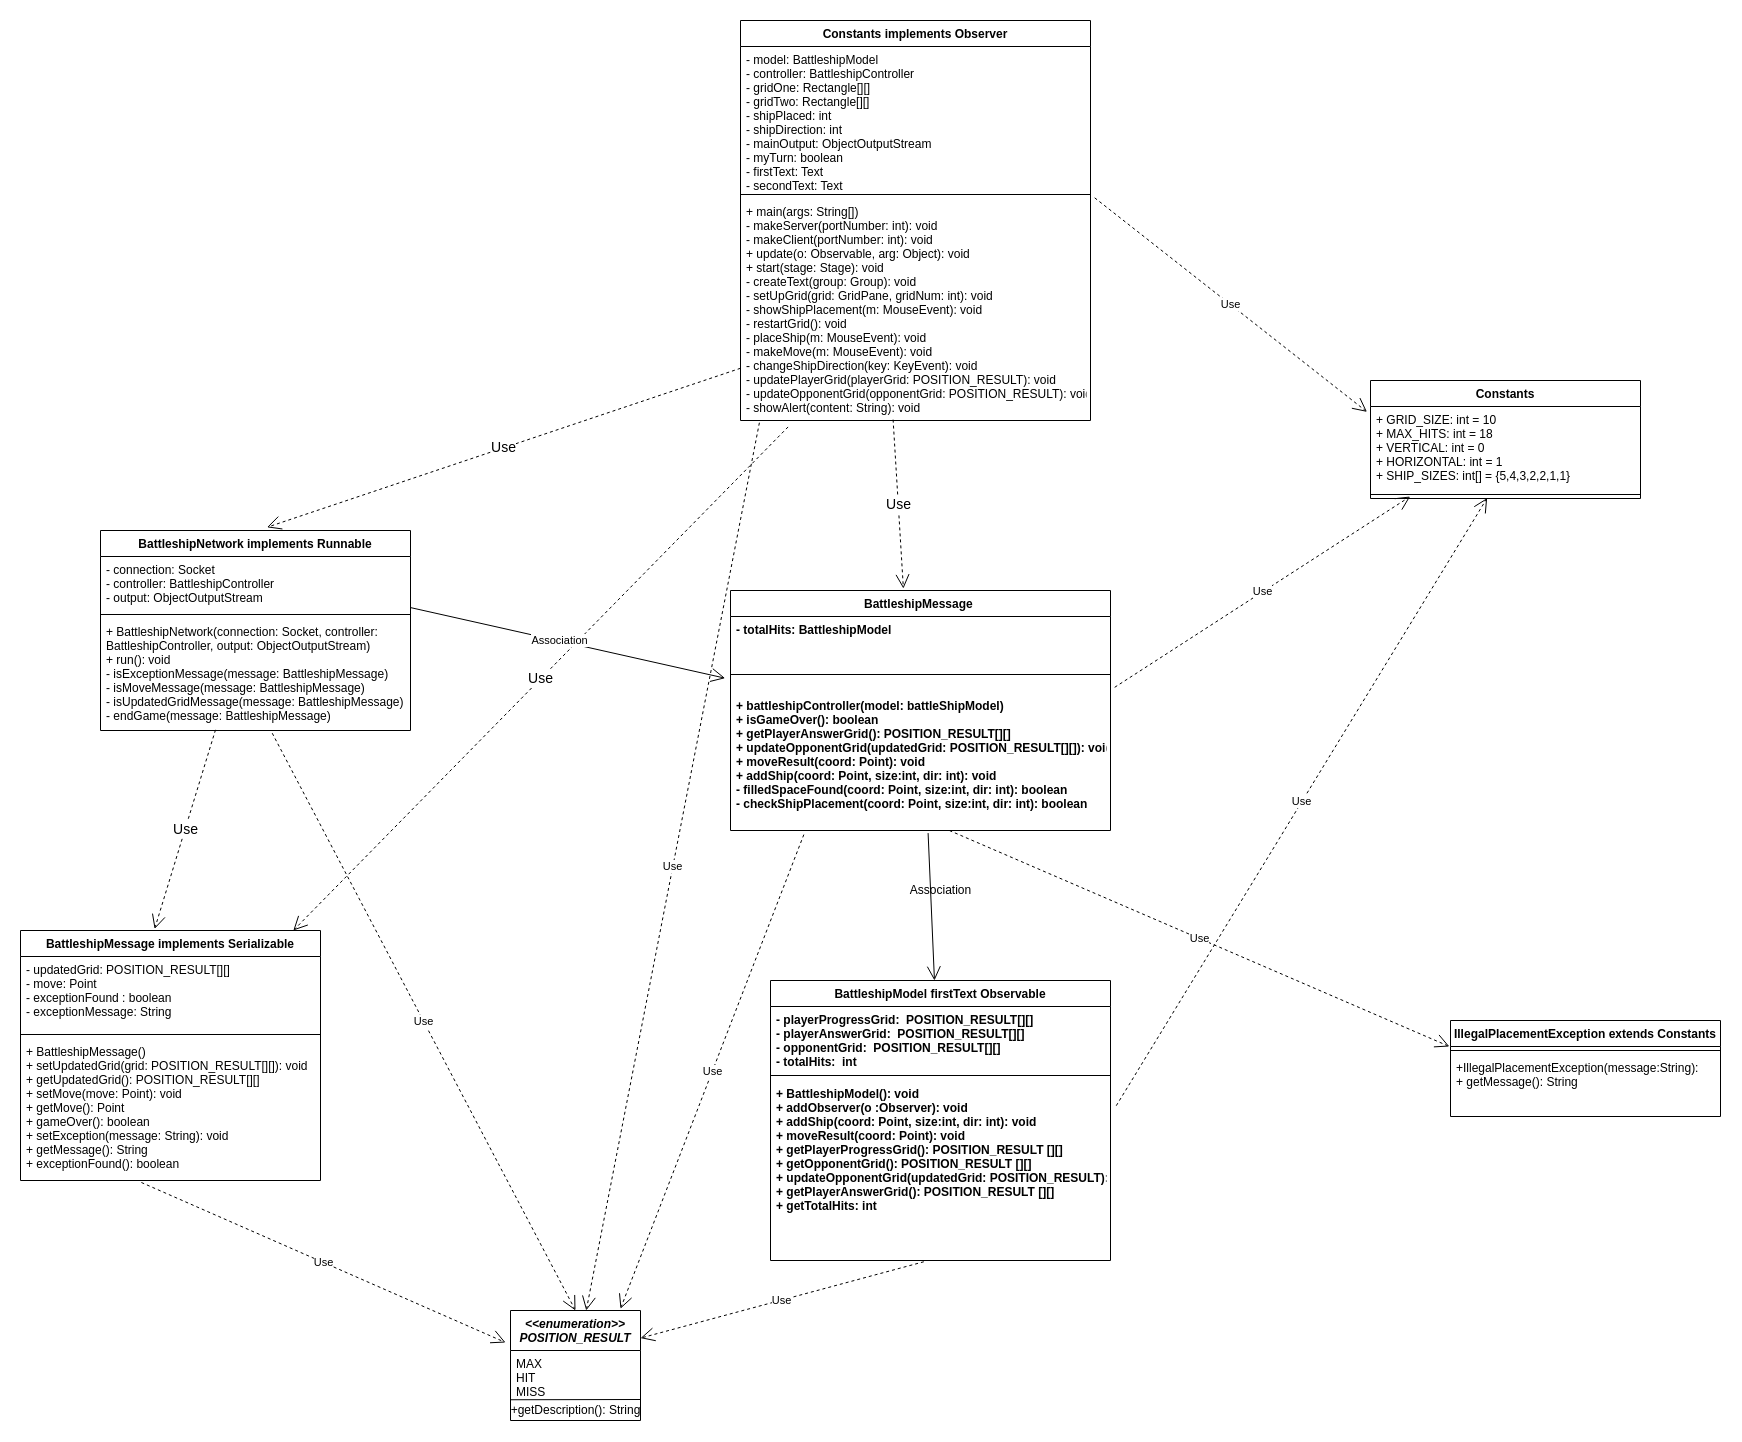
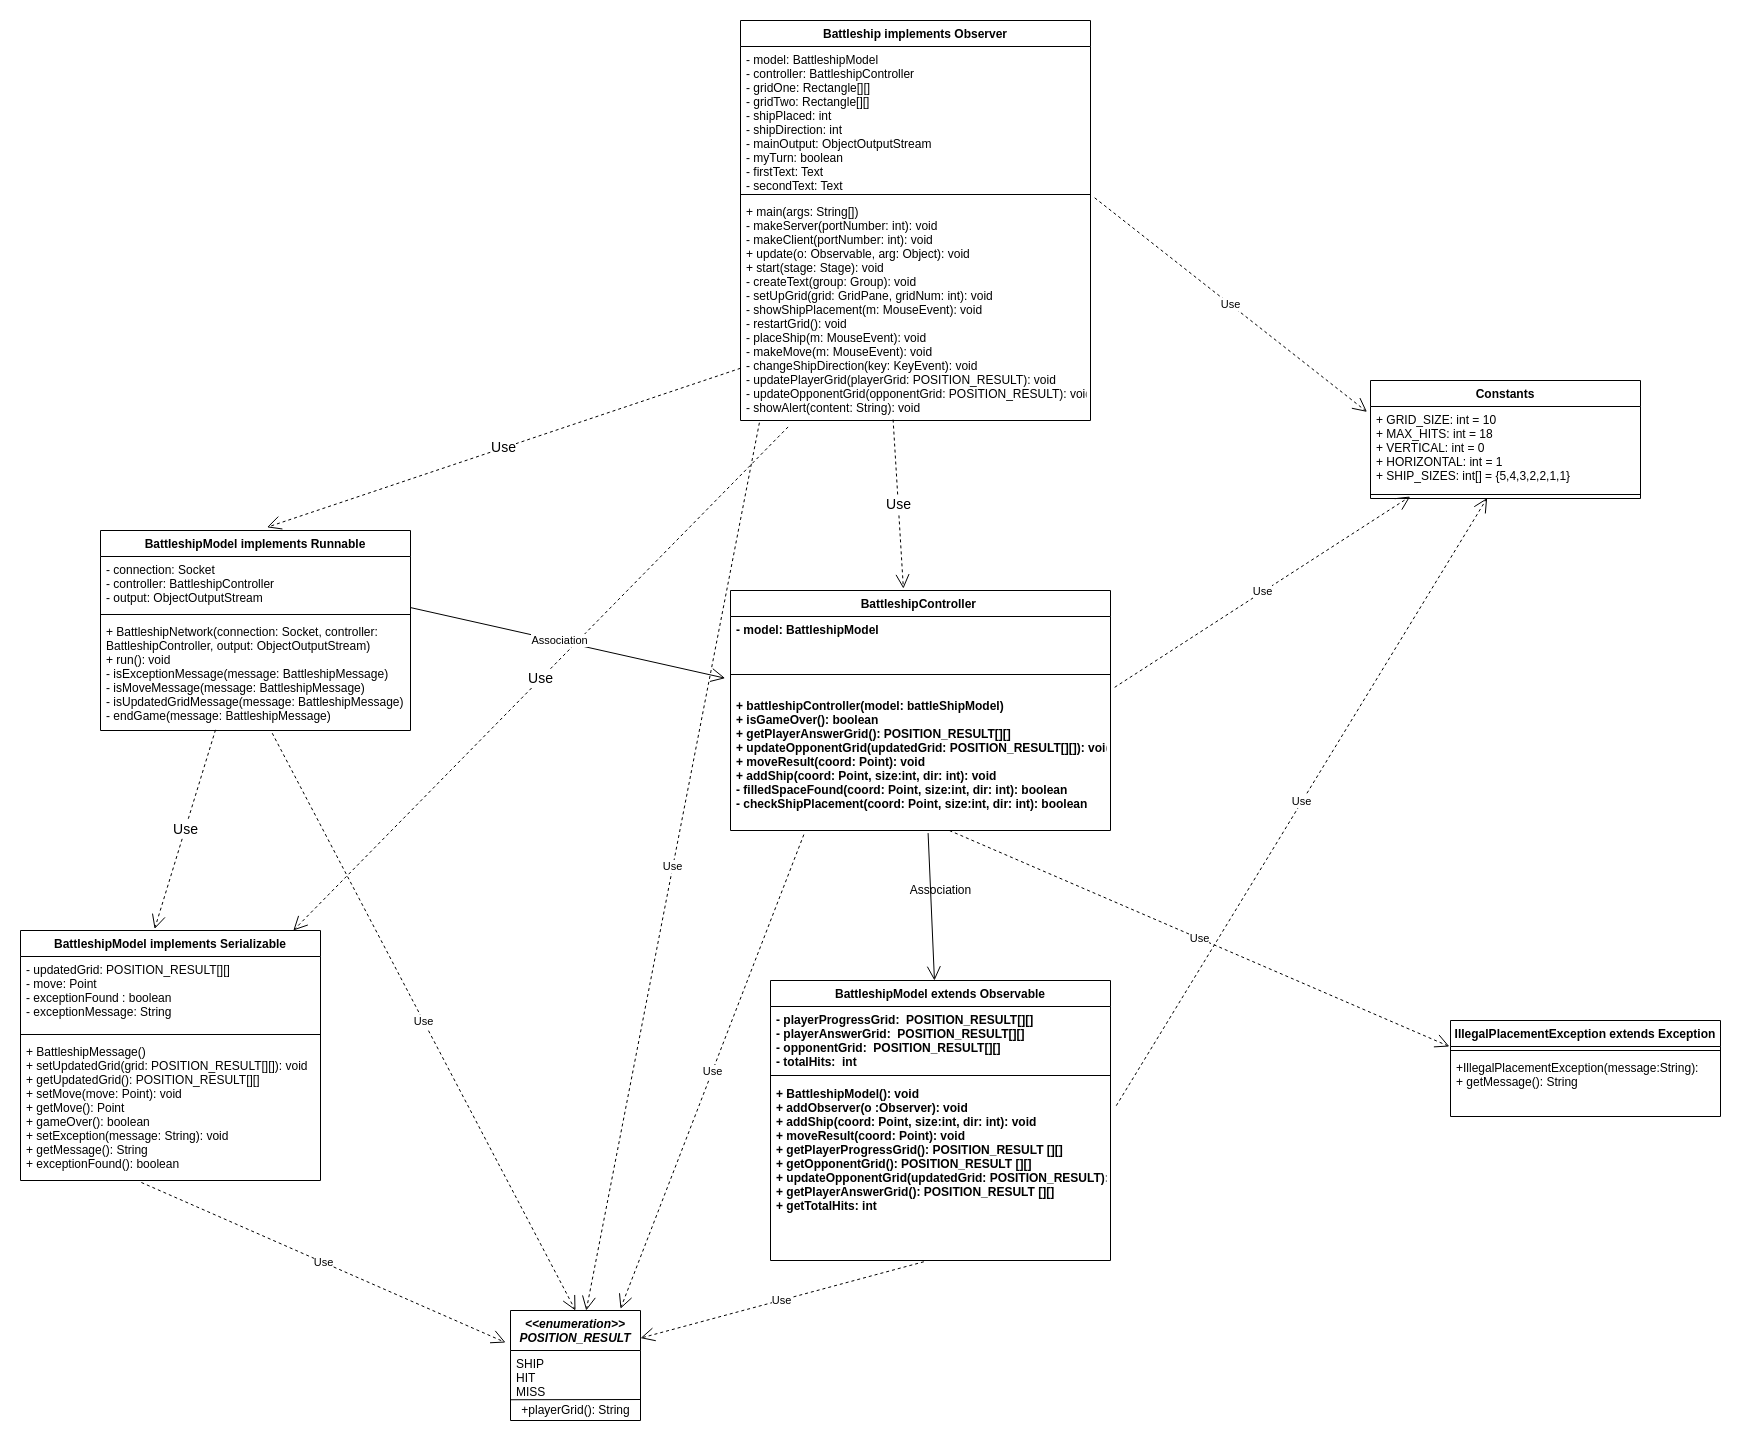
node "Constants implements Observer": label "Constants implements Observer" -> "Battleship implements Observer"
node "BattleshipNetwork implements Runnable": label "BattleshipNetwork implements Runnable" -> "BattleshipModel implements Runnable"
node "BattleshipMessage": label "BattleshipMessage" -> "BattleshipController"
node "- totalHits: BattleshipModel": label "- totalHits: BattleshipModel" -> "- model: BattleshipModel"
node "BattleshipMessage implements Serializable": label "BattleshipMessage implements Serializable" -> "BattleshipModel implements Serializable"
node "BattleshipModel firstText Observable": label "BattleshipModel firstText Observable" -> "BattleshipModel extends Observable"
node "IllegalPlacementException extends Constants": label "IllegalPlacementException extends Constants" -> "IllegalPlacementException extends Exception"
node "MAX HIT MISS": label "MAX HIT MISS" -> "SHIP HIT MISS"
node "+getDescription(): String": label "+getDescription(): String" -> "+playerGrid(): String"
